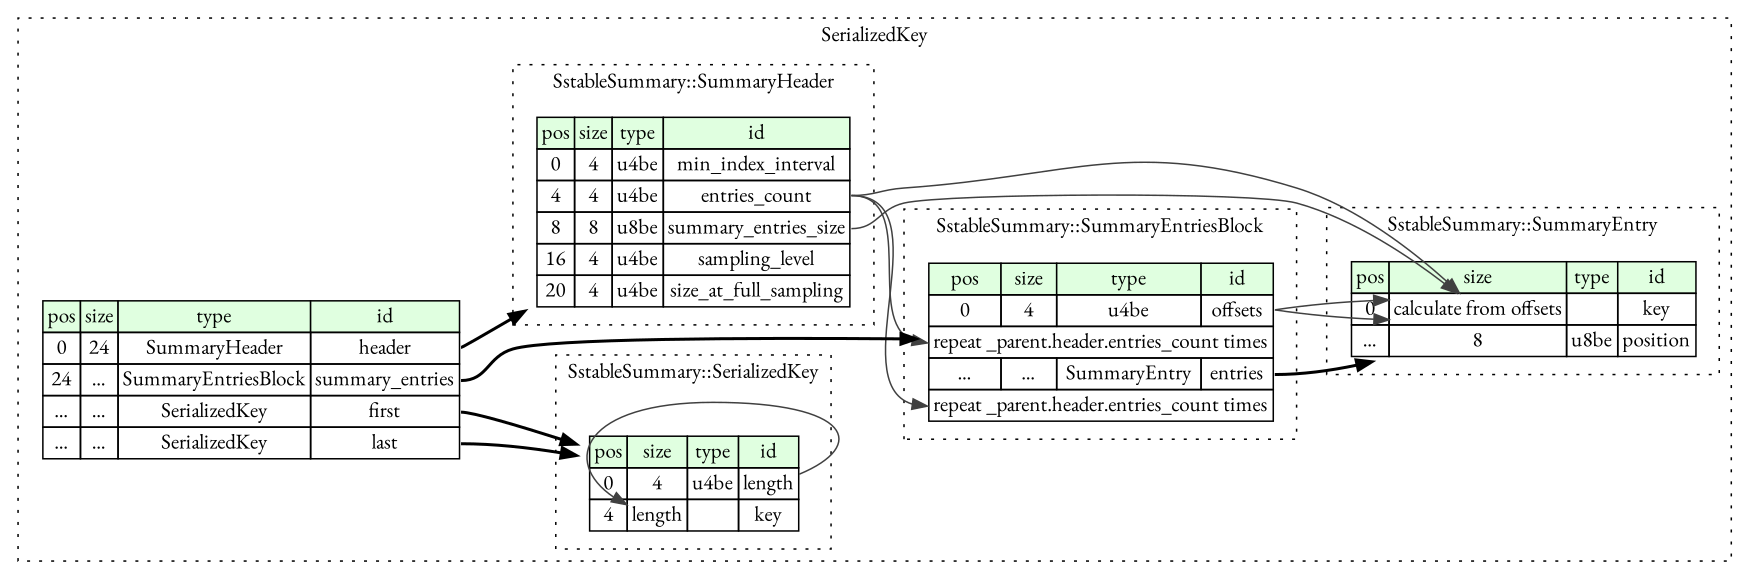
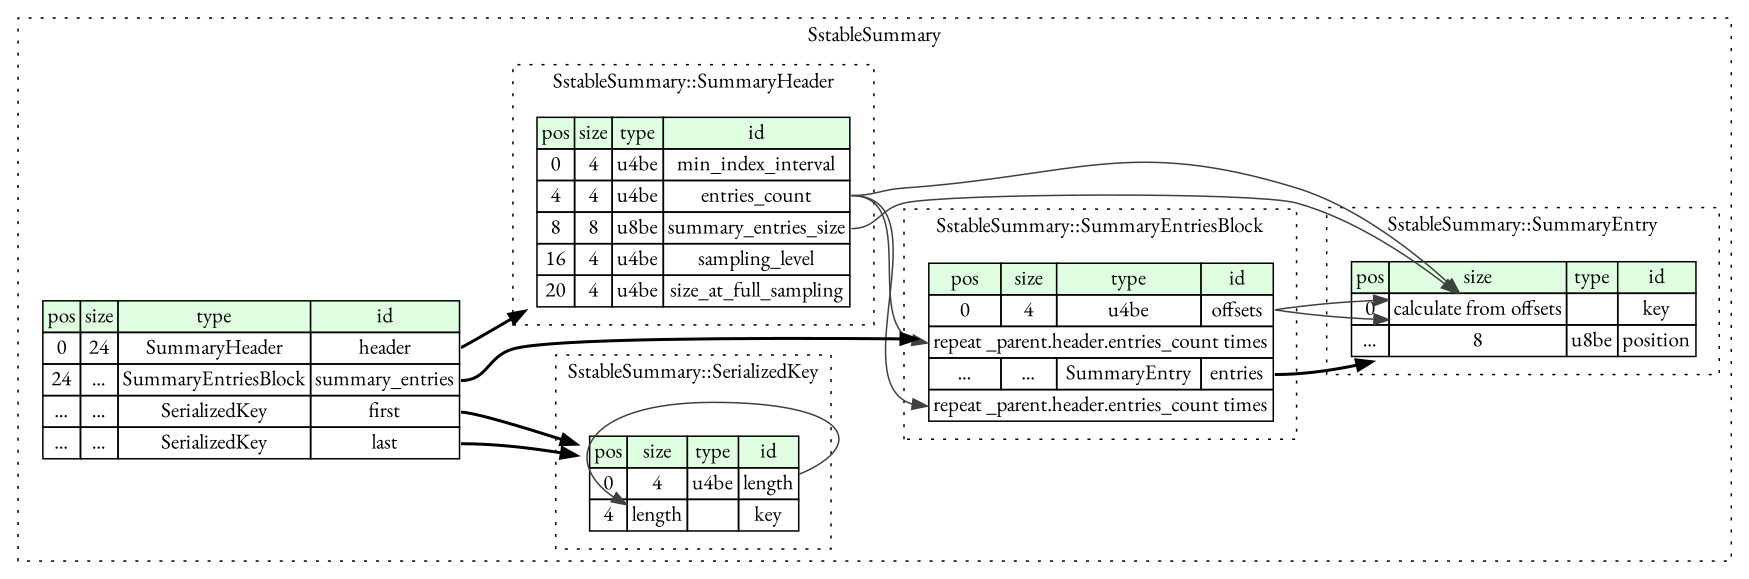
cluster "SerializedKey": label "SerializedKey" -> "SstableSummary"
